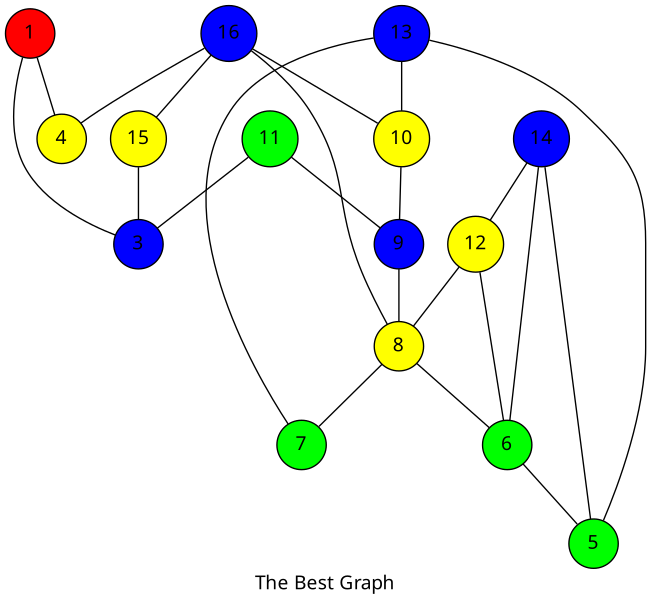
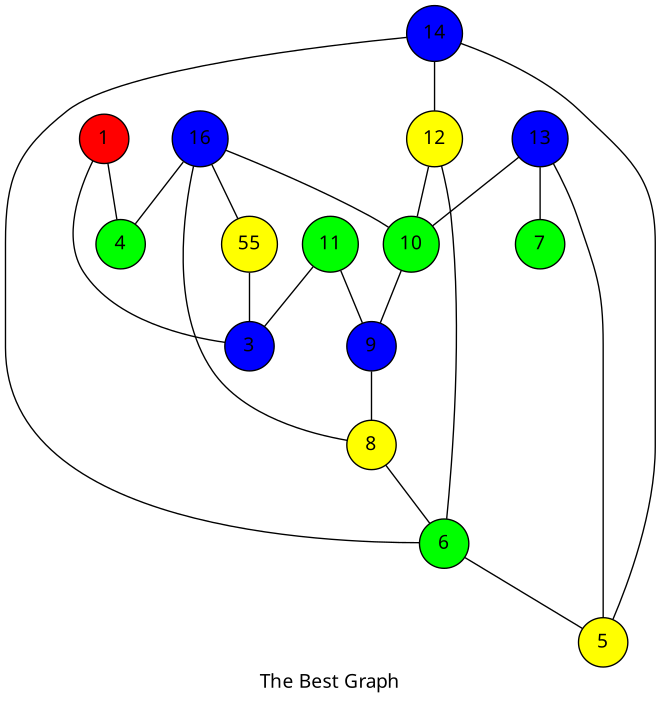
node "4": fillcolor yellow -> green
node "15": label "15" -> "55"
node "10": fillcolor yellow -> green
edge "12" -- "8": now "12" -- "10"
edge "8" -- "7": removed
node "5": fillcolor green -> yellow
